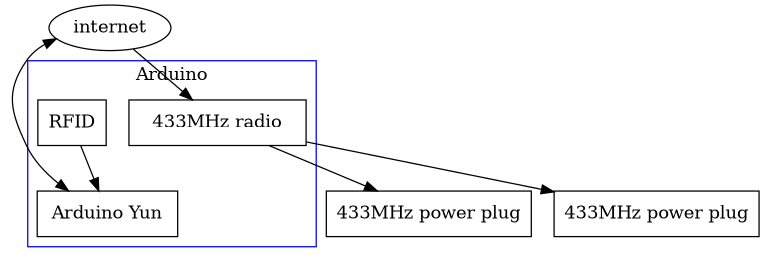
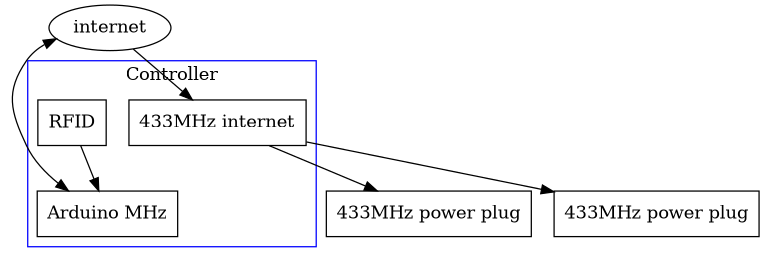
cluster "Arduino": label "Arduino" -> "Controller"
node "433MHz radio": label "433MHz radio" -> "433MHz internet"
node "Arduino Yun": label "Arduino Yun" -> "Arduino MHz"
